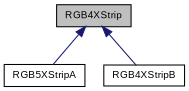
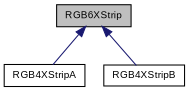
node "RGB4XStrip": label "RGB4XStrip" -> "RGB6XStrip"
node "RGB5XStripA": label "RGB5XStripA" -> "RGB4XStripA"
